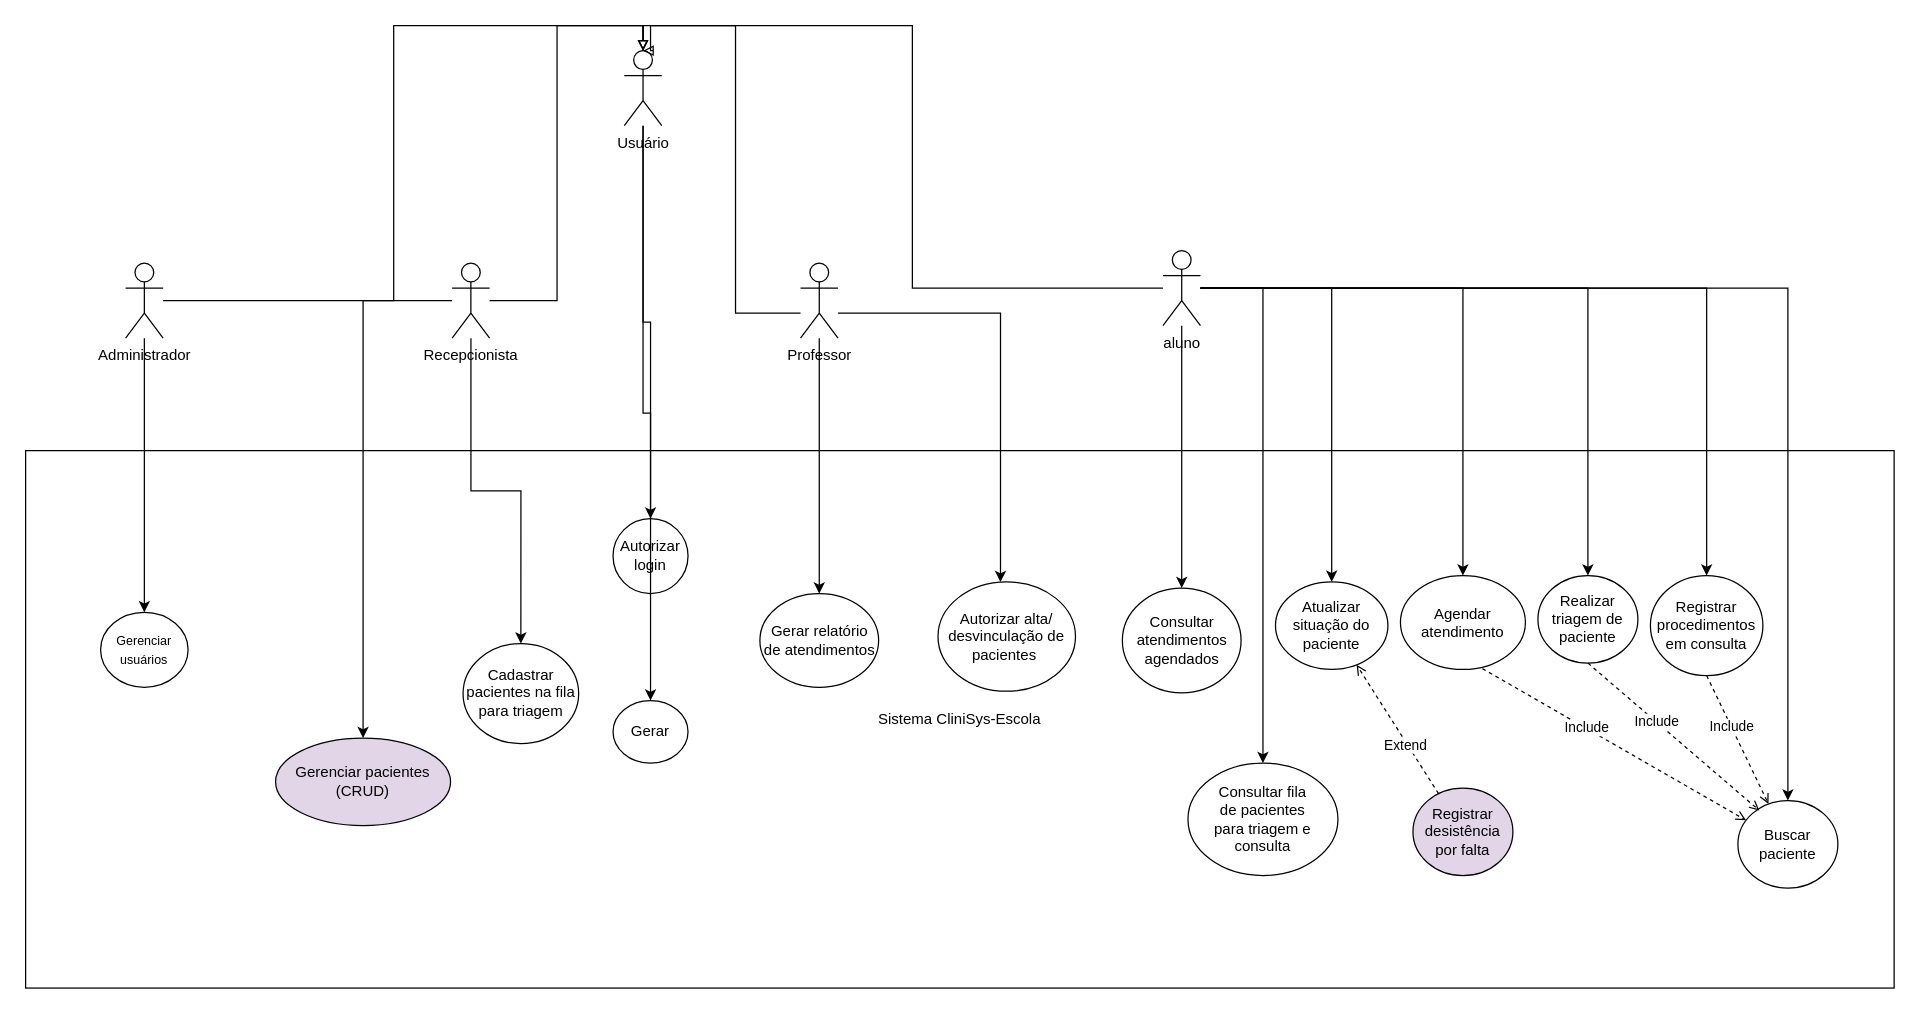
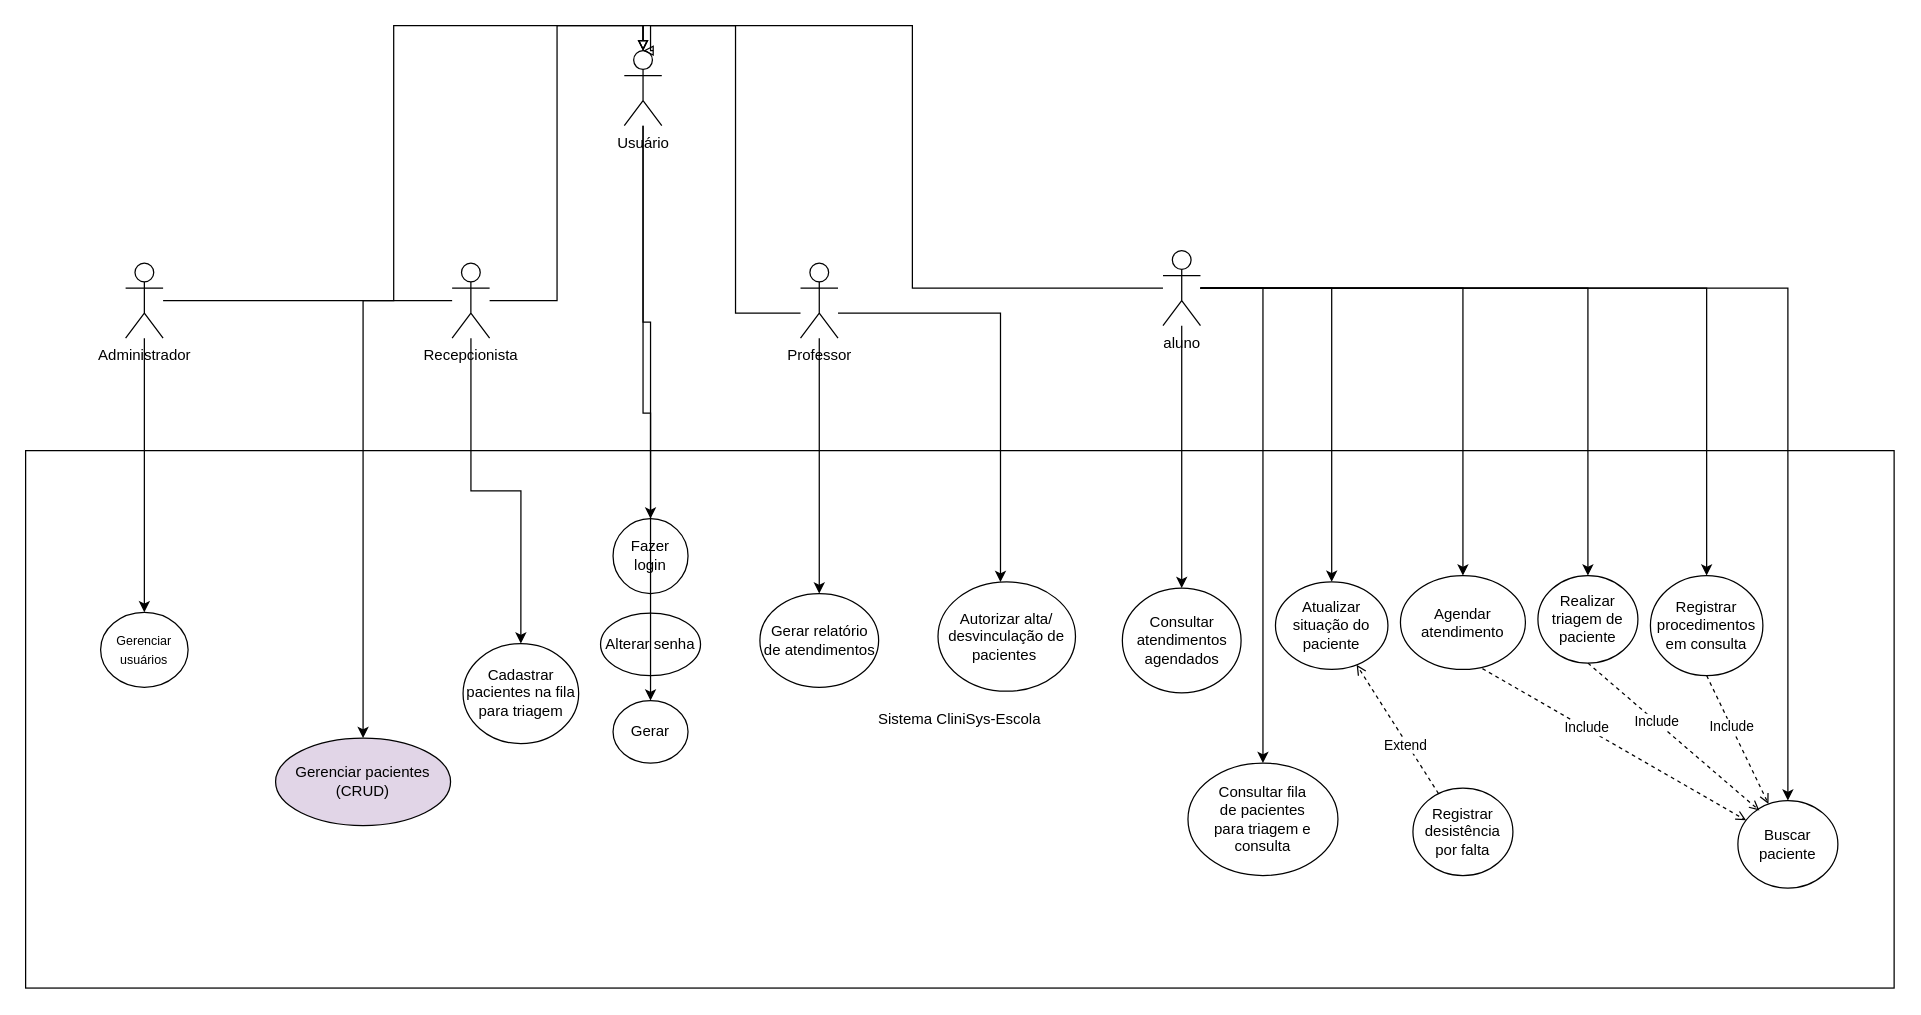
node "Autorizar login": label "Autorizar login" -> "Fazer login"
node "Alterar senha": added
node "Registrar desistência por falta": fillcolor #e1d5e7 -> #ffffff
